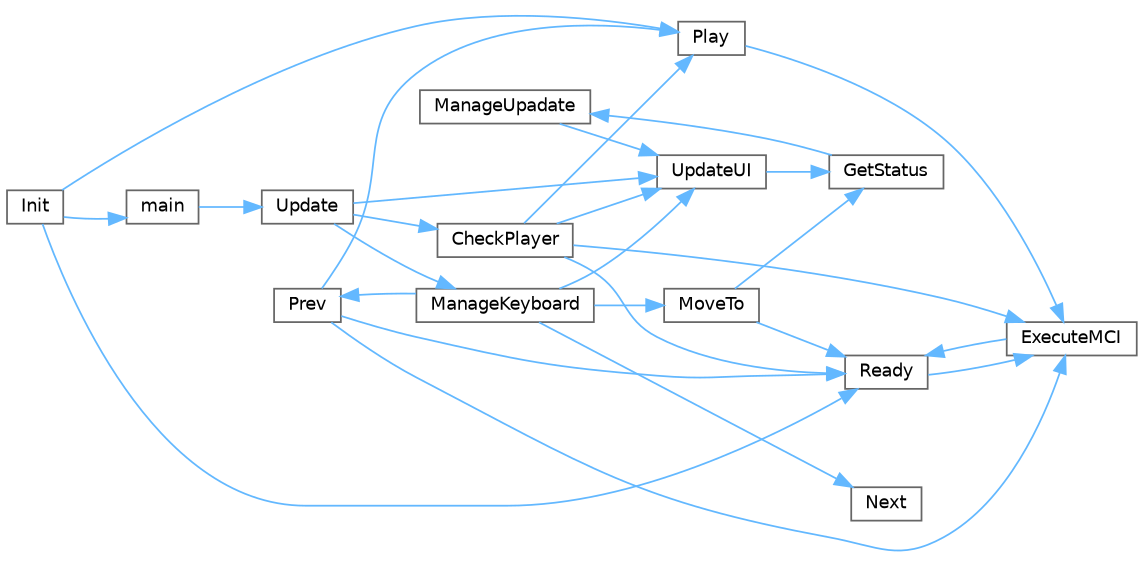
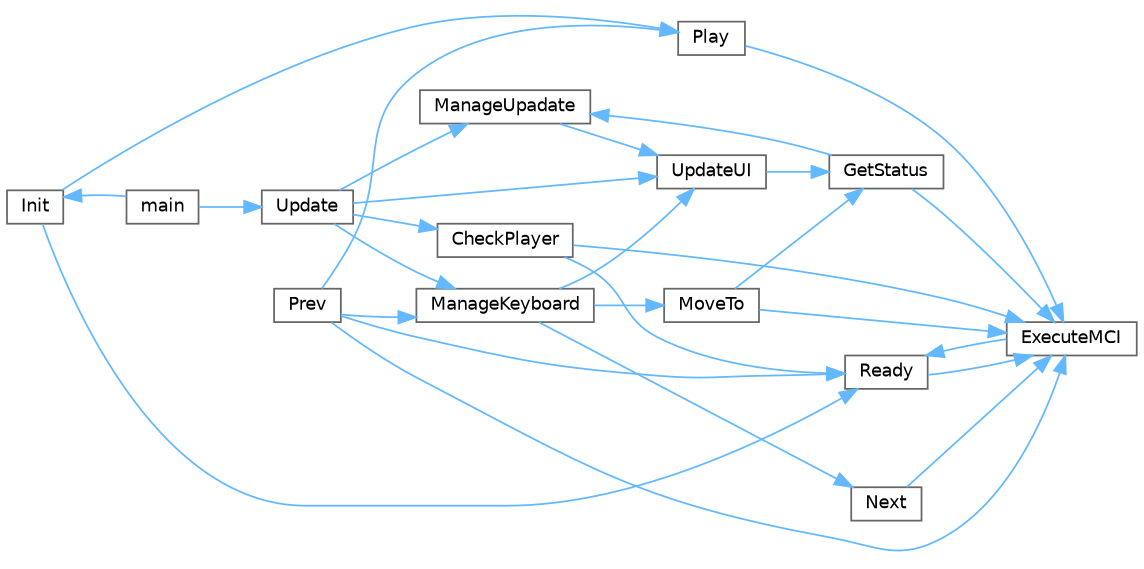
edge "CheckPlayer" -> "Play": removed
edge "Update" -> "ManageUpadate": added
edge "CheckPlayer" -> "UpdateUI": removed
edge "Init" -> "main": reversed
edge "GetStatus" -> "ExecuteMCI": added
edge "ManageKeyboard" -> "Prev": reversed
edge "MoveTo" -> "Ready": now "MoveTo" -> "ExecuteMCI"
edge "Next" -> "ExecuteMCI": added
